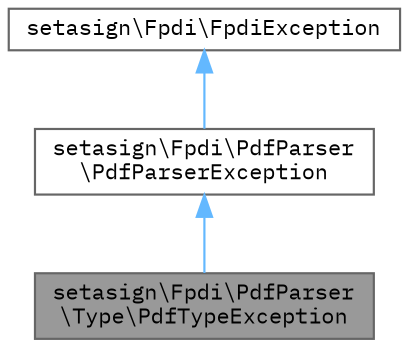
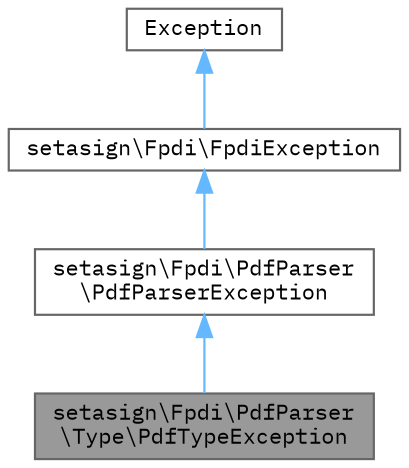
node "Exception": added
